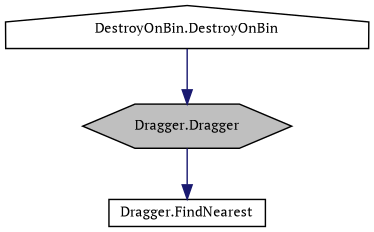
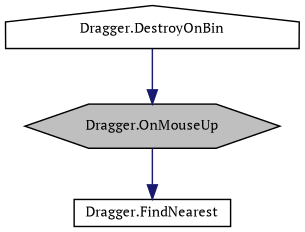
node "DestroyOnBin.DestroyOnBin": label "DestroyOnBin.DestroyOnBin" -> "Dragger.DestroyOnBin"
node "Dragger.Dragger": label "Dragger.Dragger" -> "Dragger.OnMouseUp"
